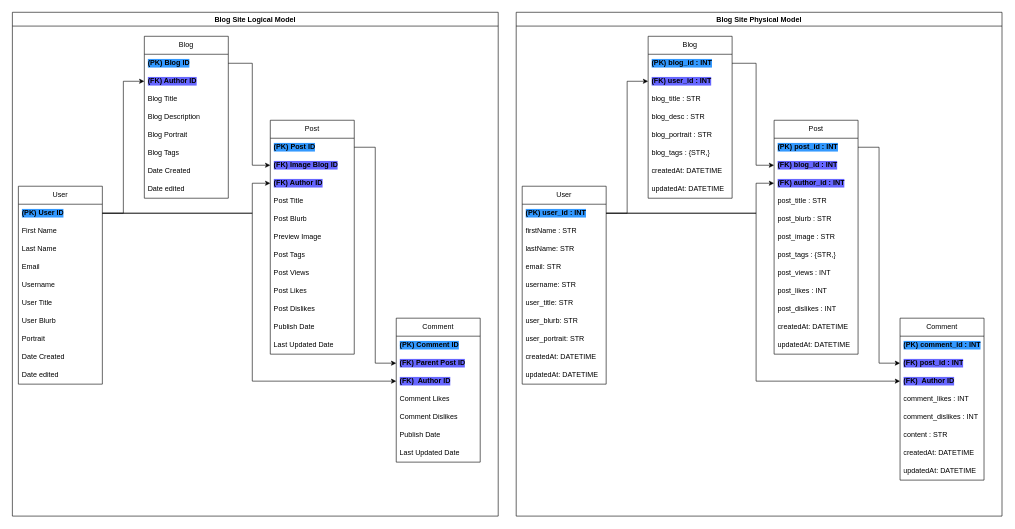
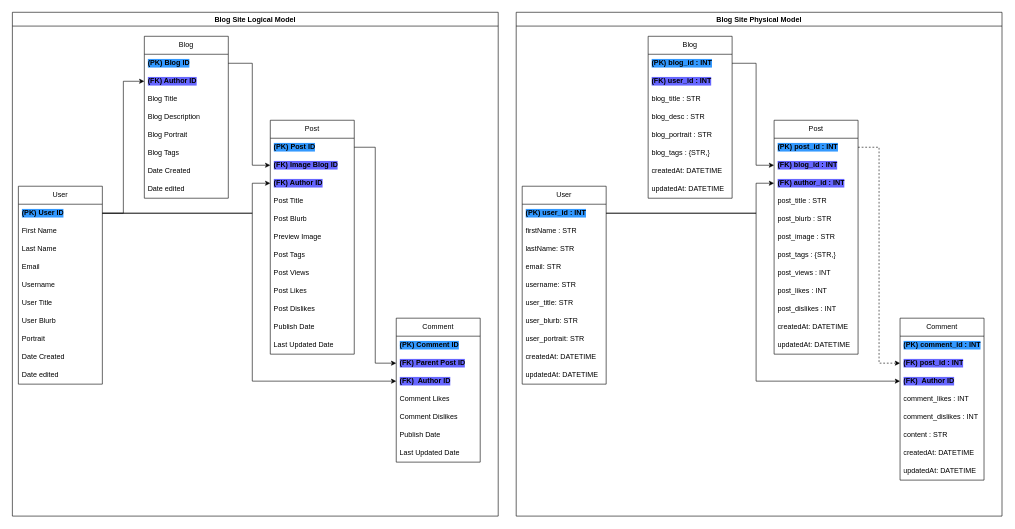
edge "(PK) user_id : INT" -> "(FK) user_id : INT": removed
edge "(PK) post_id : INT" -> "(FK) post_id : INT": style solid -> dashed
